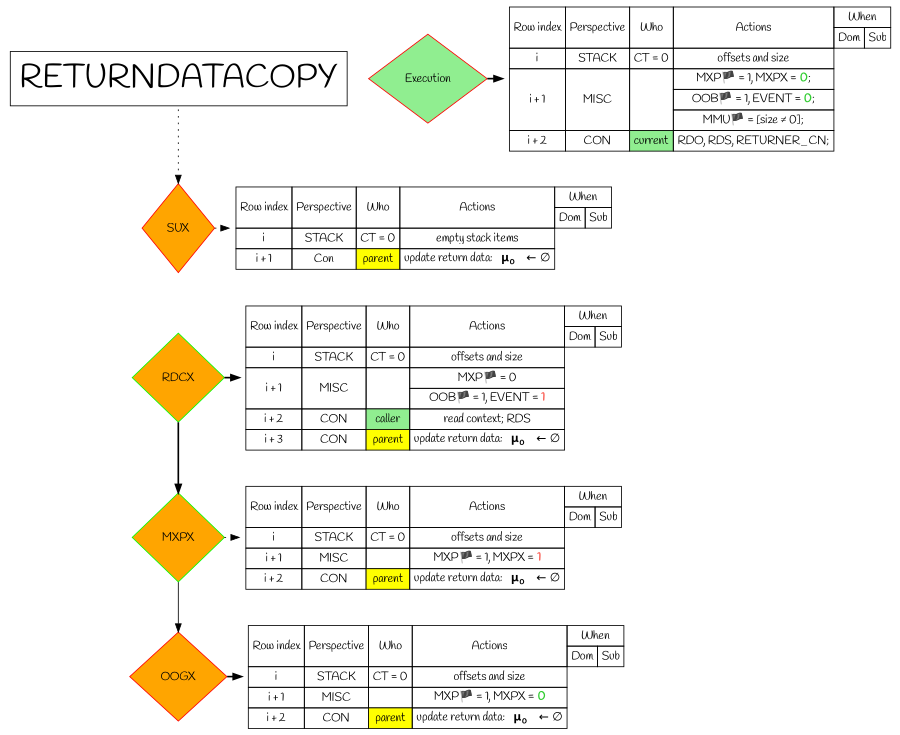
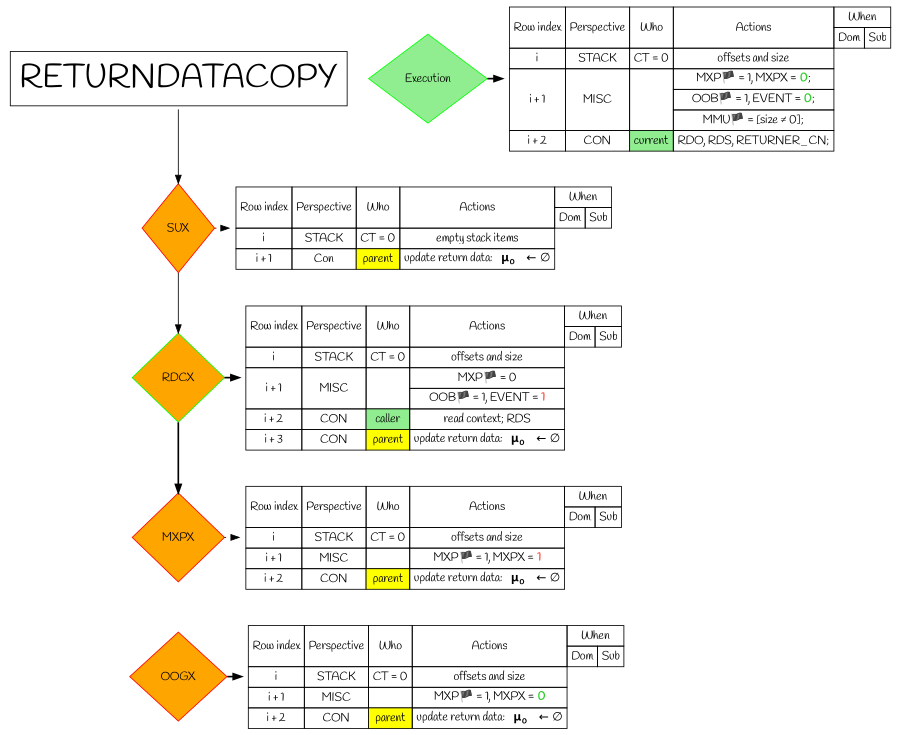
node "Execution": color RED -> green
edge "RETURNDATACOPY" -> "SUX": style dotted -> solid
edge "SUX" -> "RDCX": added
node "MXPX": color green -> RED
edge "MXPX" -> "OOGX": removed
